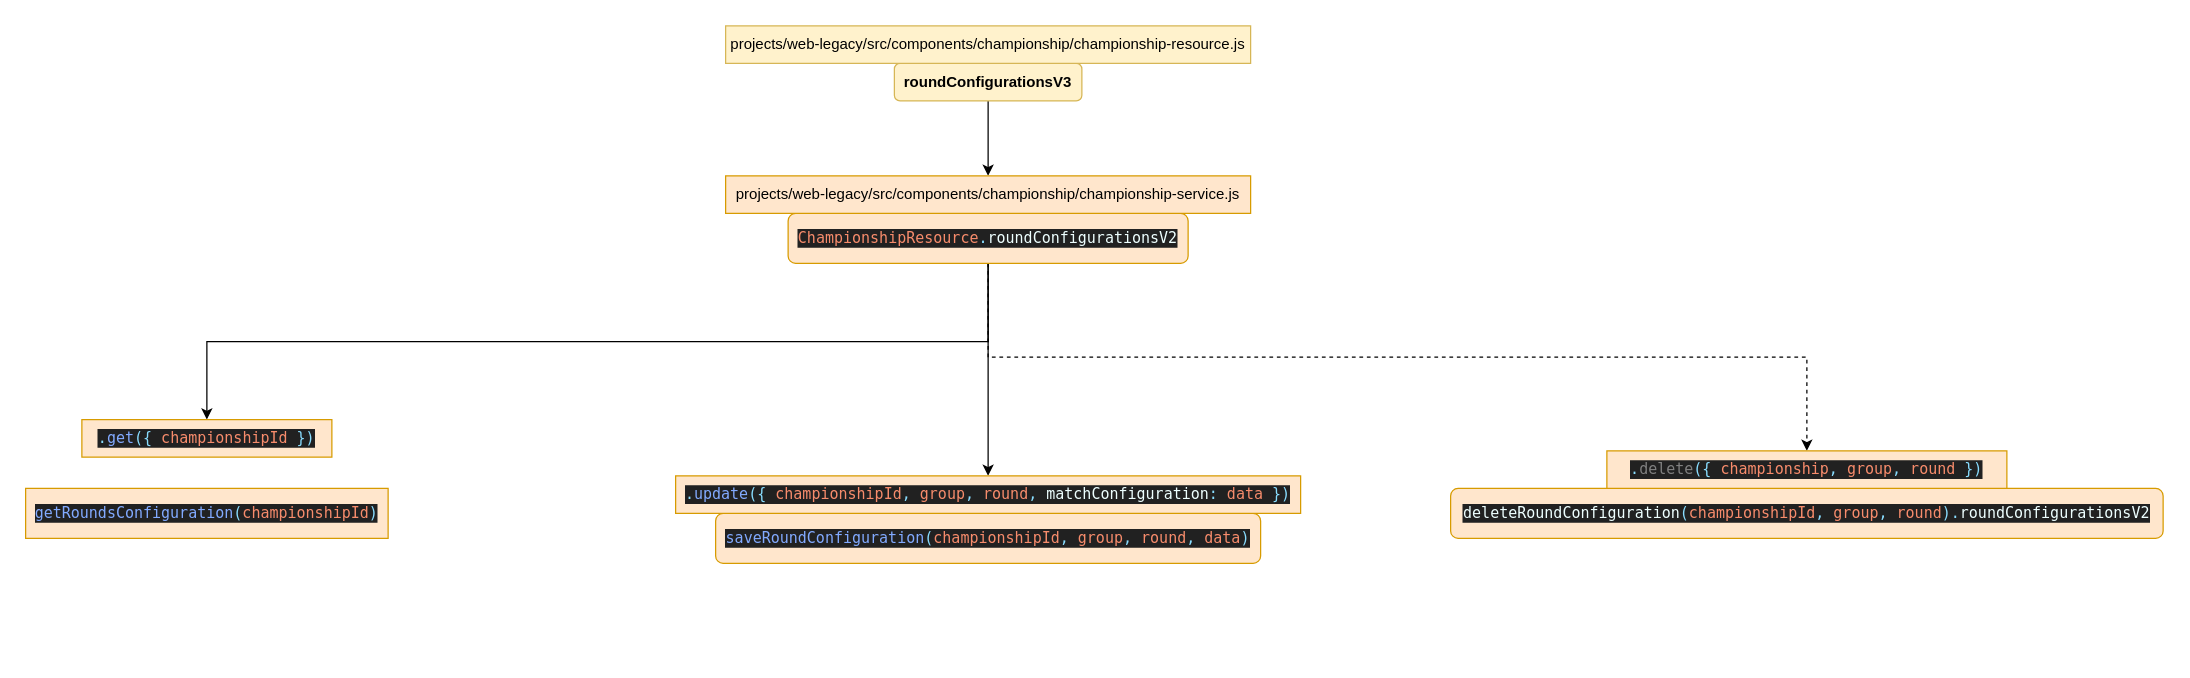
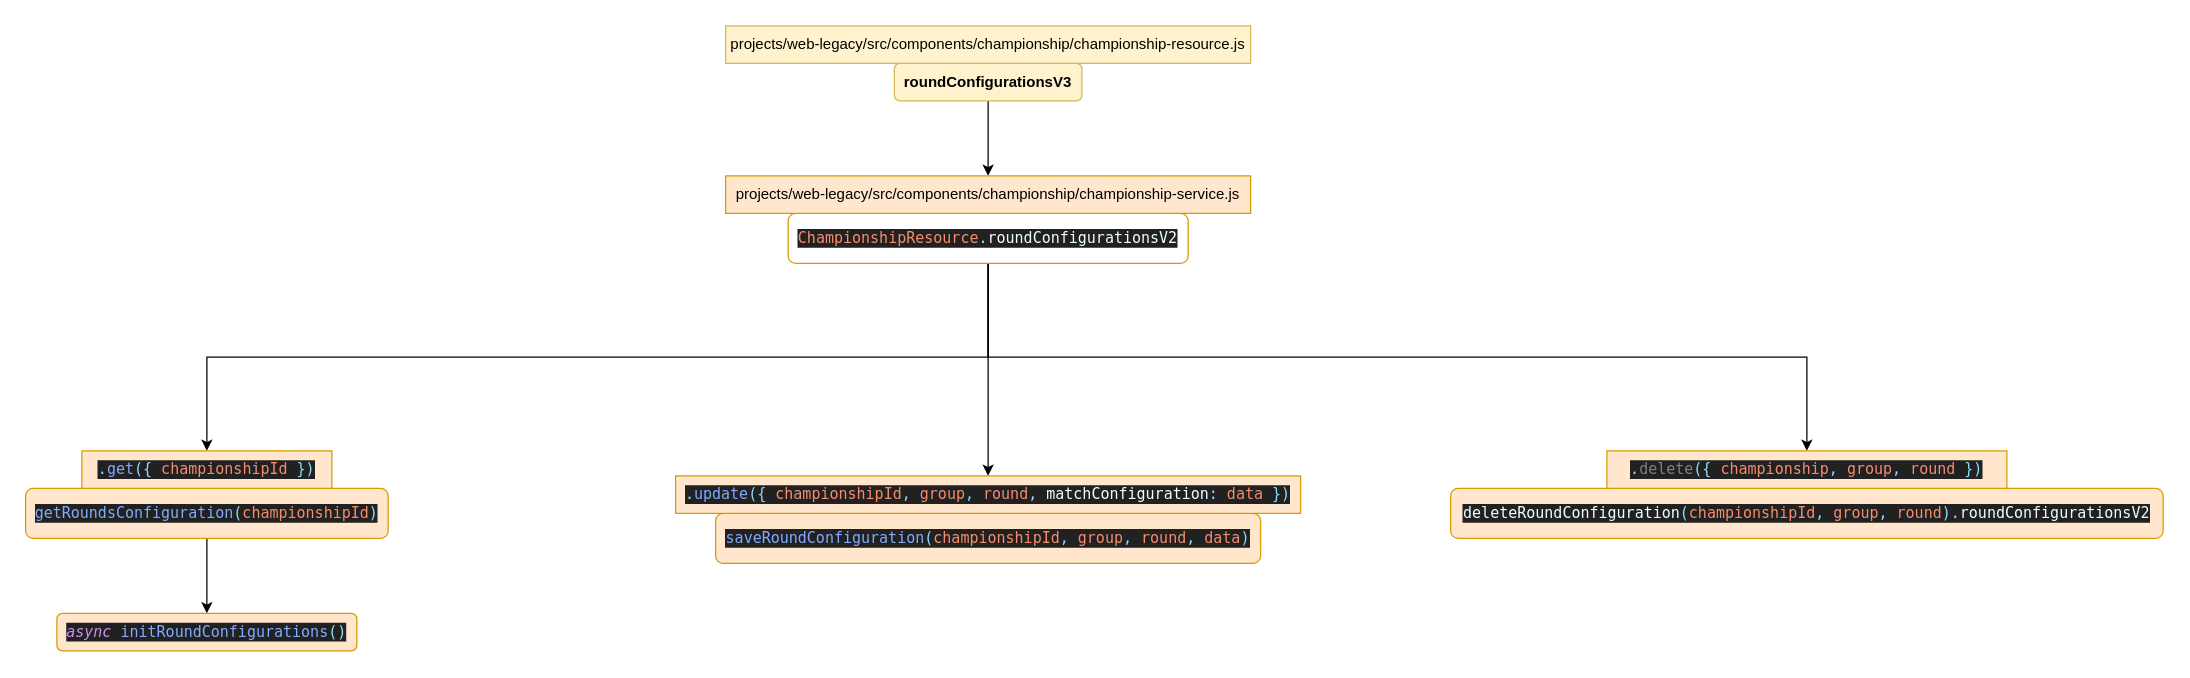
node "ChampionshipResource.roundConfigurationsV2": fillcolor #ffe6cc -> #ffffff
edge "ChampionshipResource.roundConfigurationsV2" -> ".delete({ championship, group, round })": style dashed -> solid
node ".get({ championshipId })": moved (207, 438) -> (207, 469)
node "getRoundsConfiguration(championshipId)": shape rectangle -> rounded rectangle
edge "getRoundsConfiguration(championshipId)" -> "async initRoundConfigurations()": added
node "async initRoundConfigurations()": added
